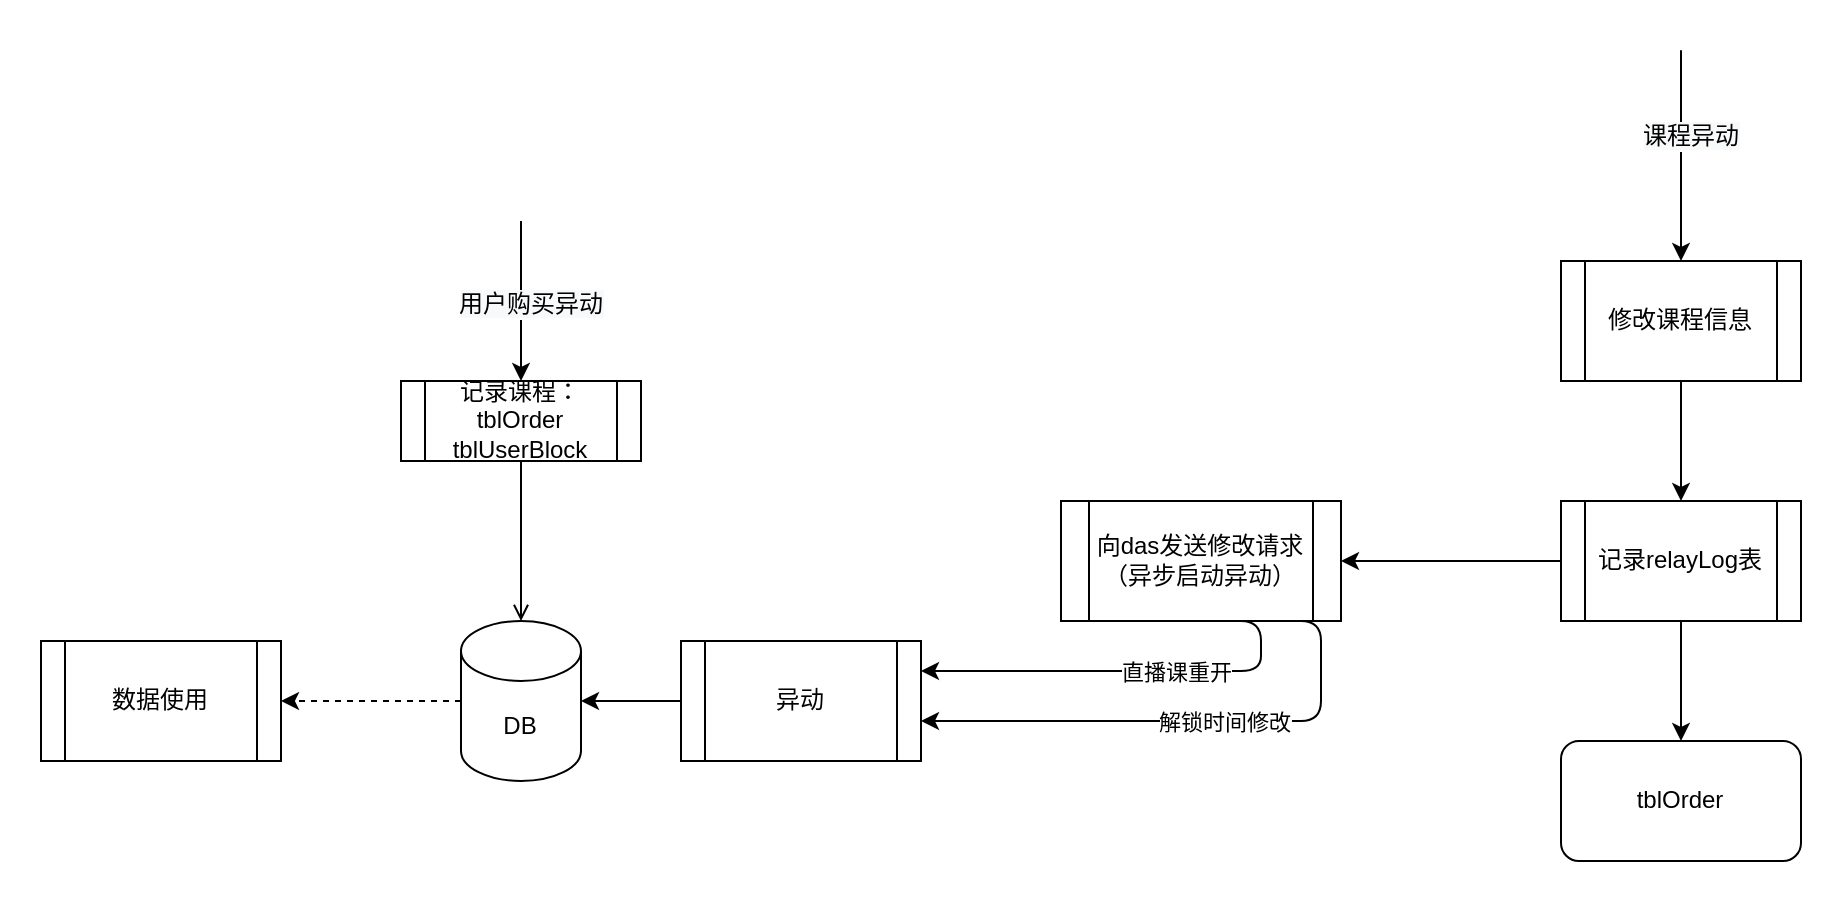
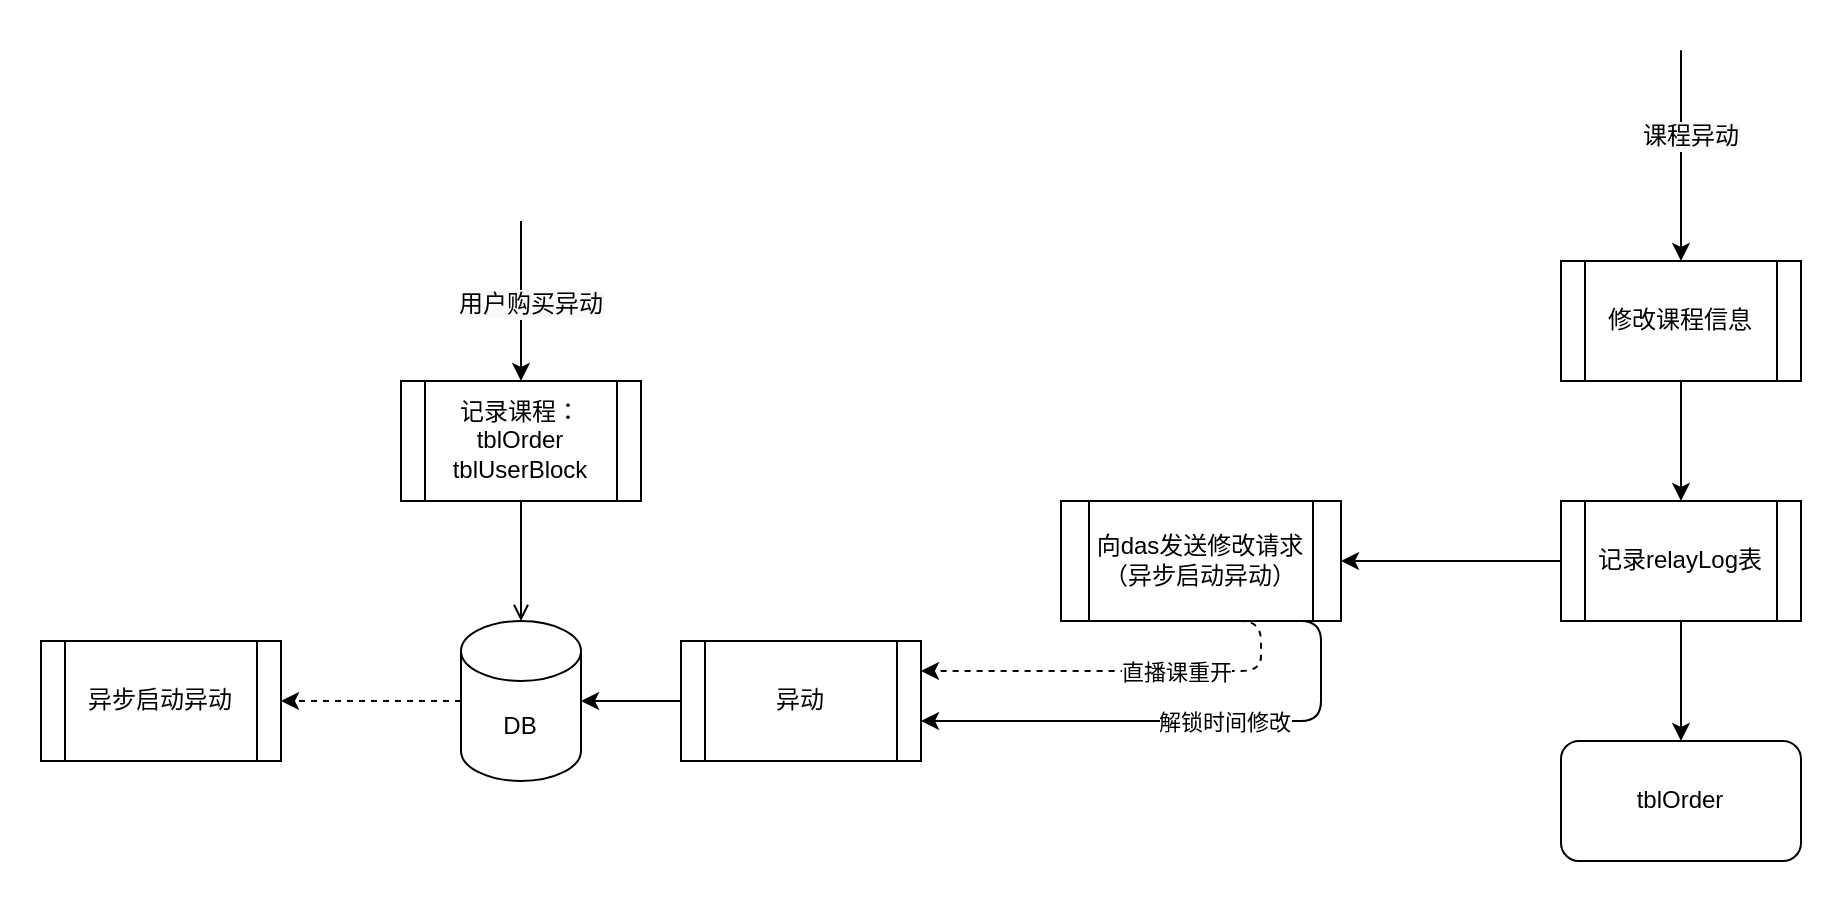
node "记录课程： tblOrder tblUserBlock": size 240x80 -> 240x120
edge "向das发送修改请求 （异步启动异动）" -> "异动": style solid -> dashed
node "数据使用": label "数据使用" -> "异步启动异动"
